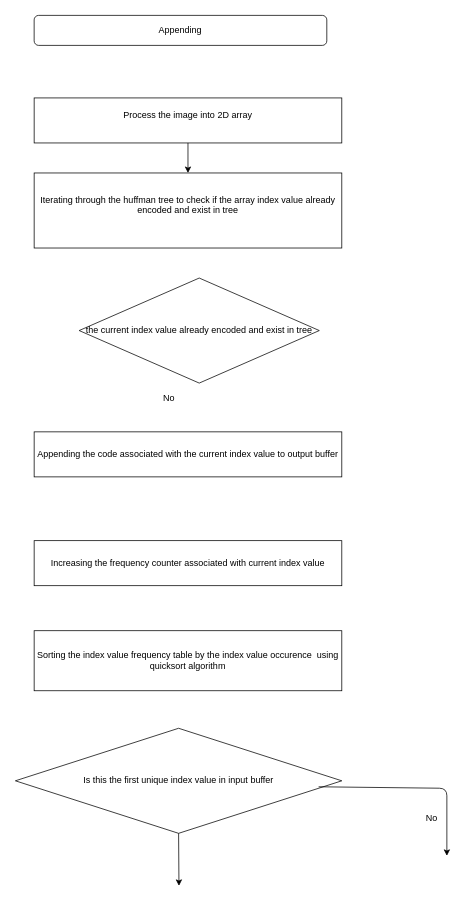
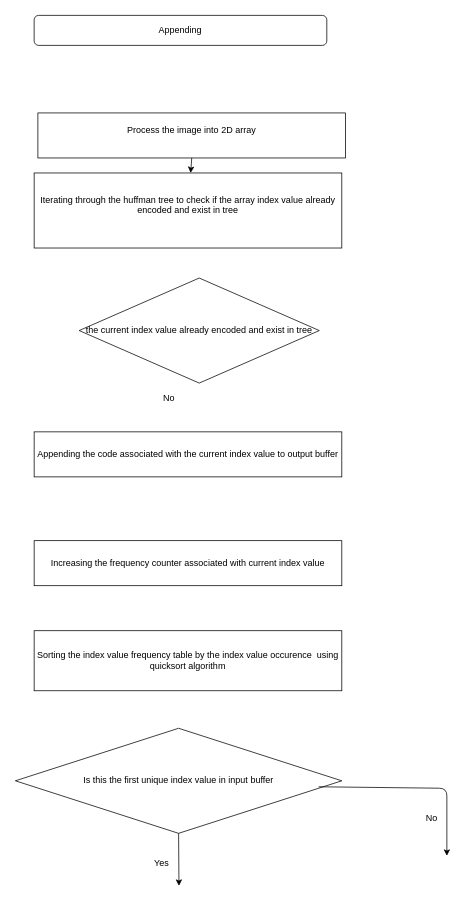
node "Process the image into 2D array": moved (188, 120) -> (192, 135)
node "Yes": added
